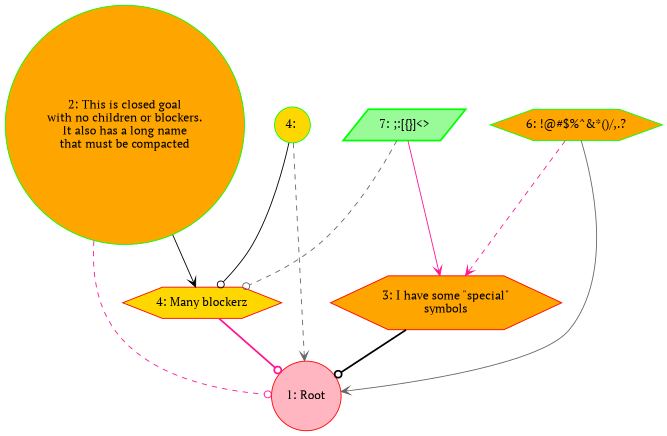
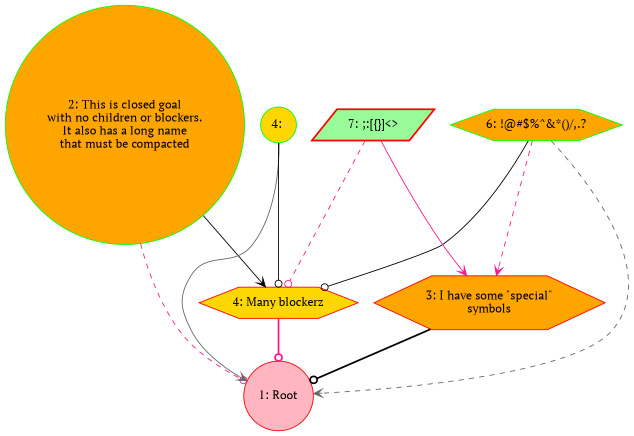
node "7: ;:[{}]<>": color green -> red
edge "7: ;:[{}]<>" -> "4: Many blockerz": color gray40 -> deeppink
edge "6: !@#$%^&*()/,.?" -> "4: Many blockerz": added
edge "4:" -> "1: Root": style dashed -> solid
edge "6: !@#$%^&*()/,.?" -> "1: Root": style solid -> dashed
